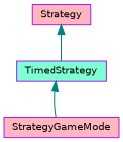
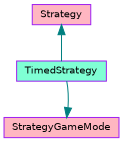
edge "StrategyGameMode" -> "TimedStrategy": reversed
